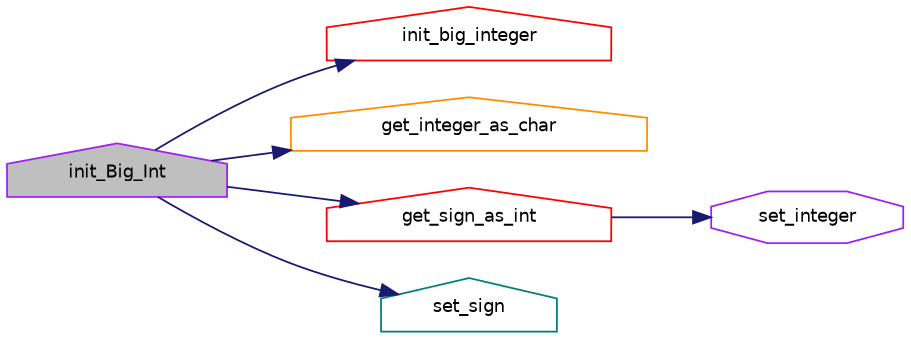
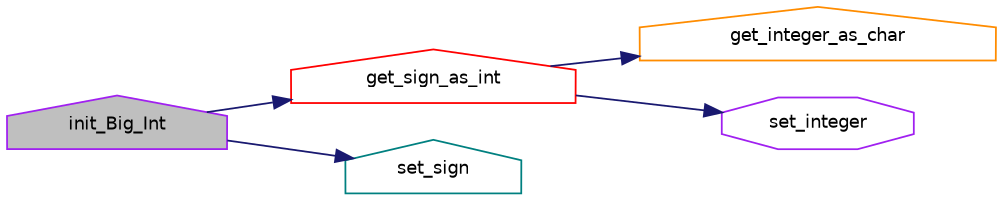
node "init_big_integer": removed
edge "init_Big_Int" -> "get_integer_as_char": now "get_sign_as_int" -> "get_integer_as_char"
